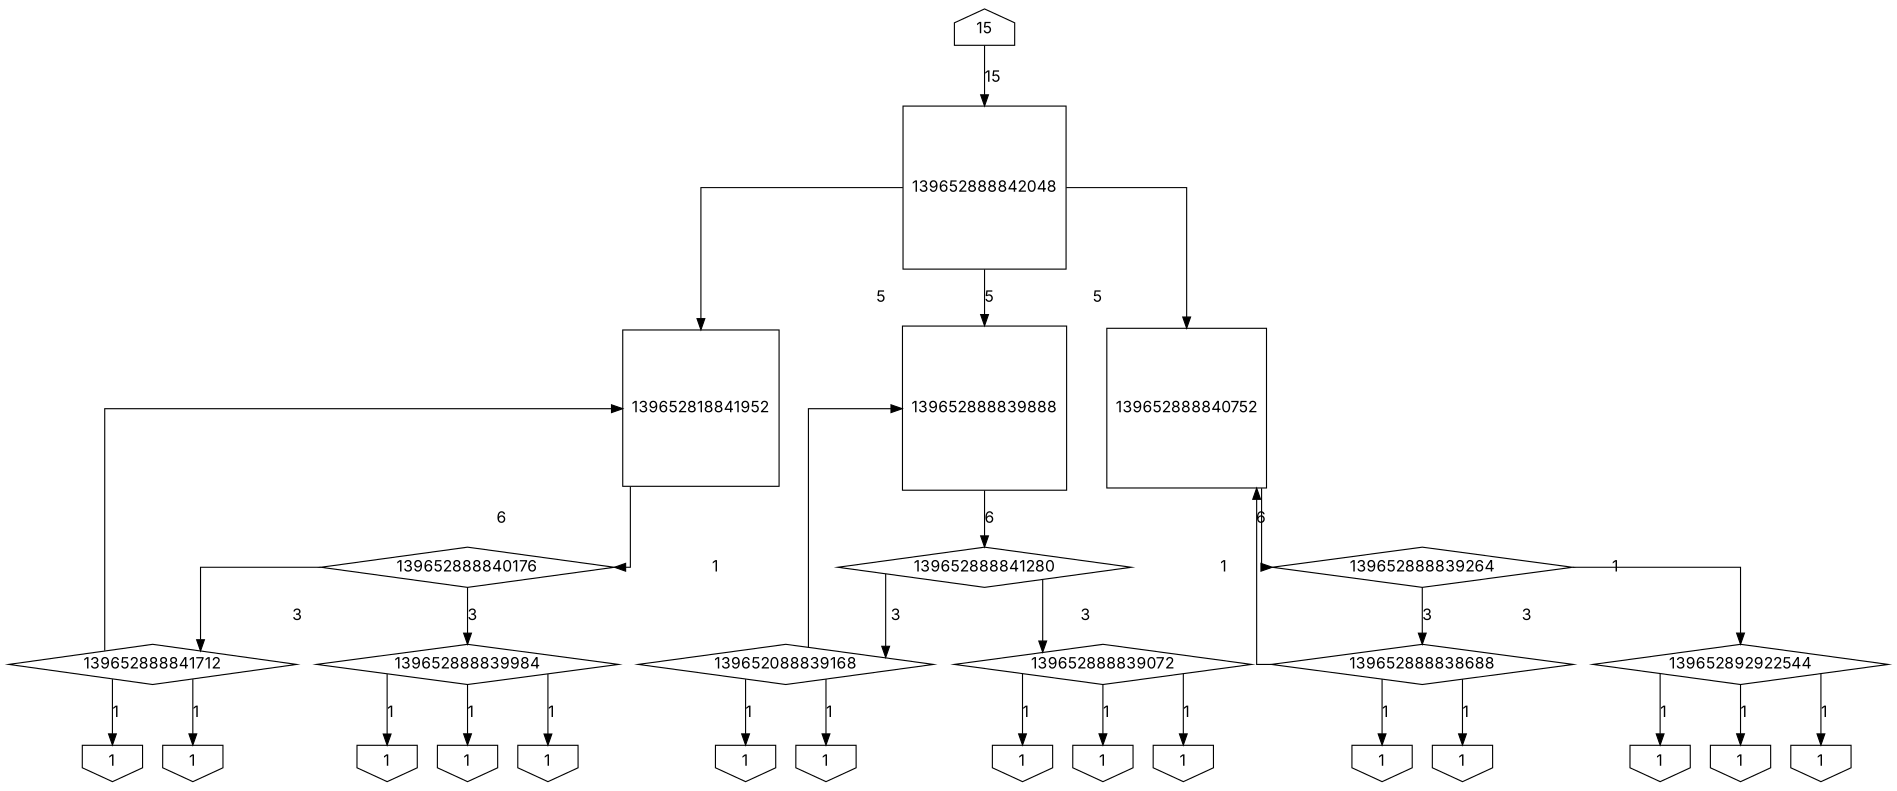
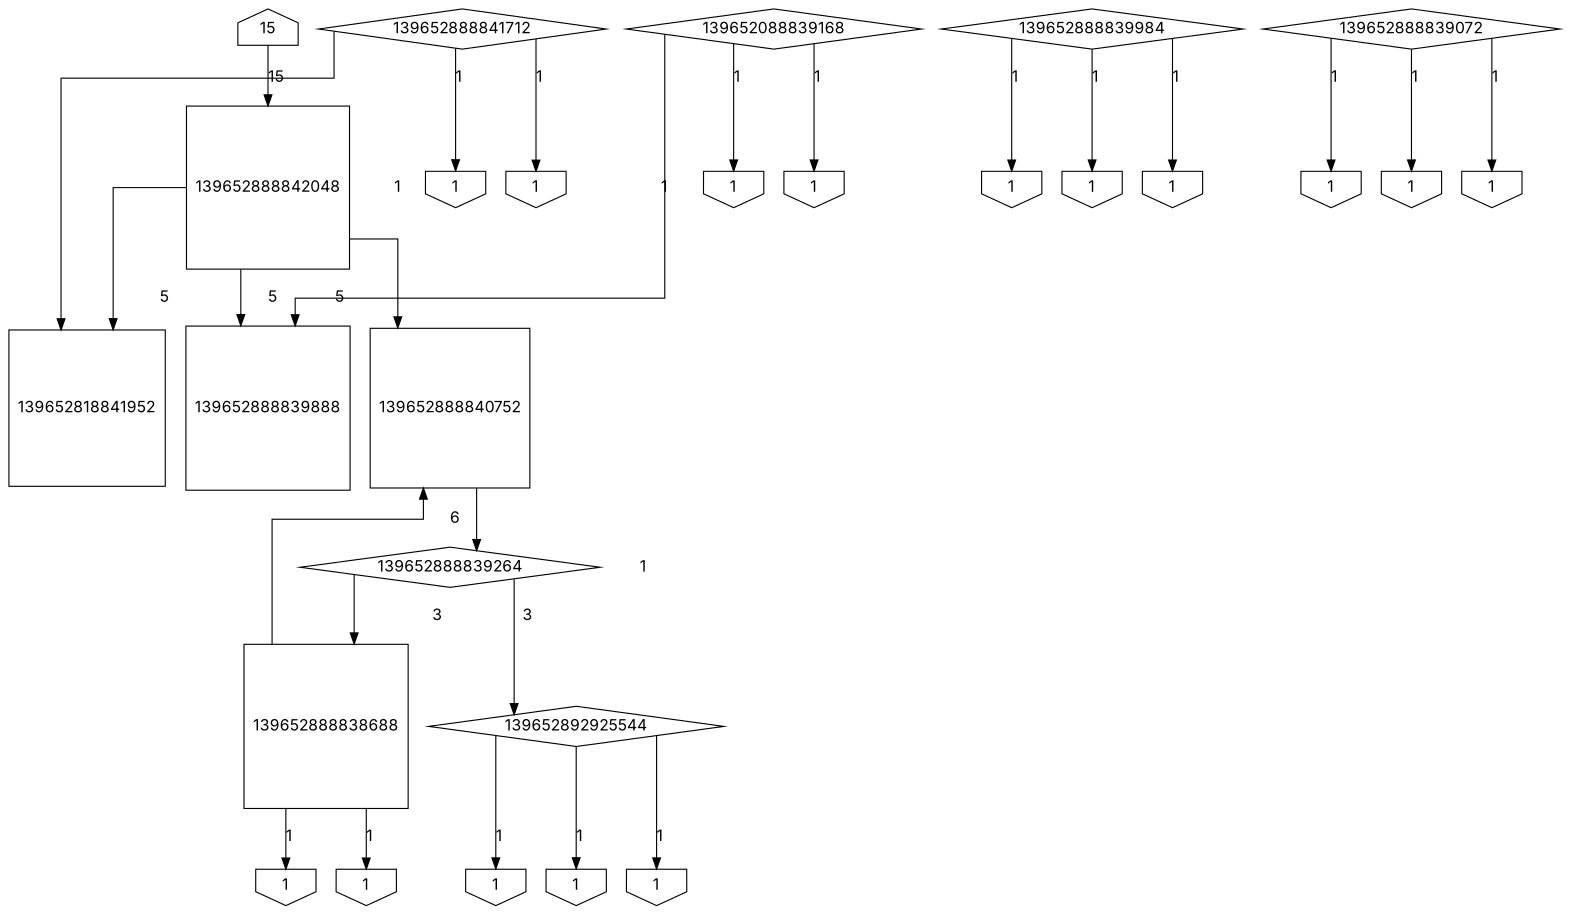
node "139652888840176": removed
node "139652888841280": removed
node "139652888838688": shape diamond -> square
node "139652892922544": label "139652892922544" -> "139652892925544"
